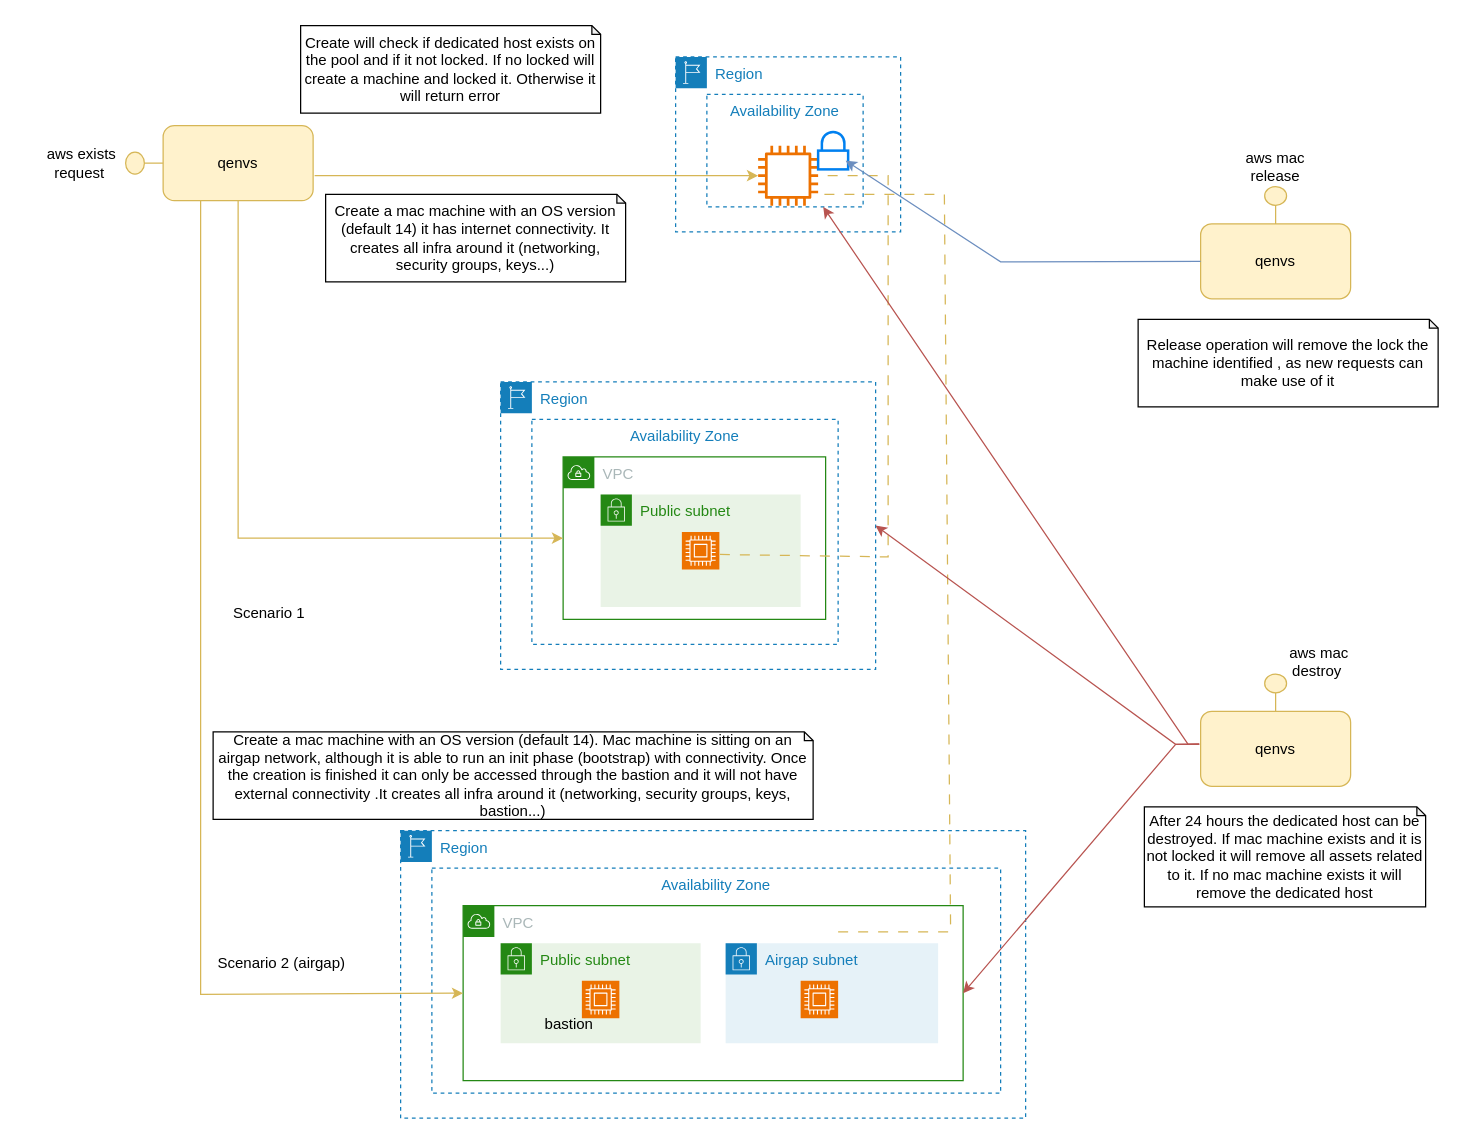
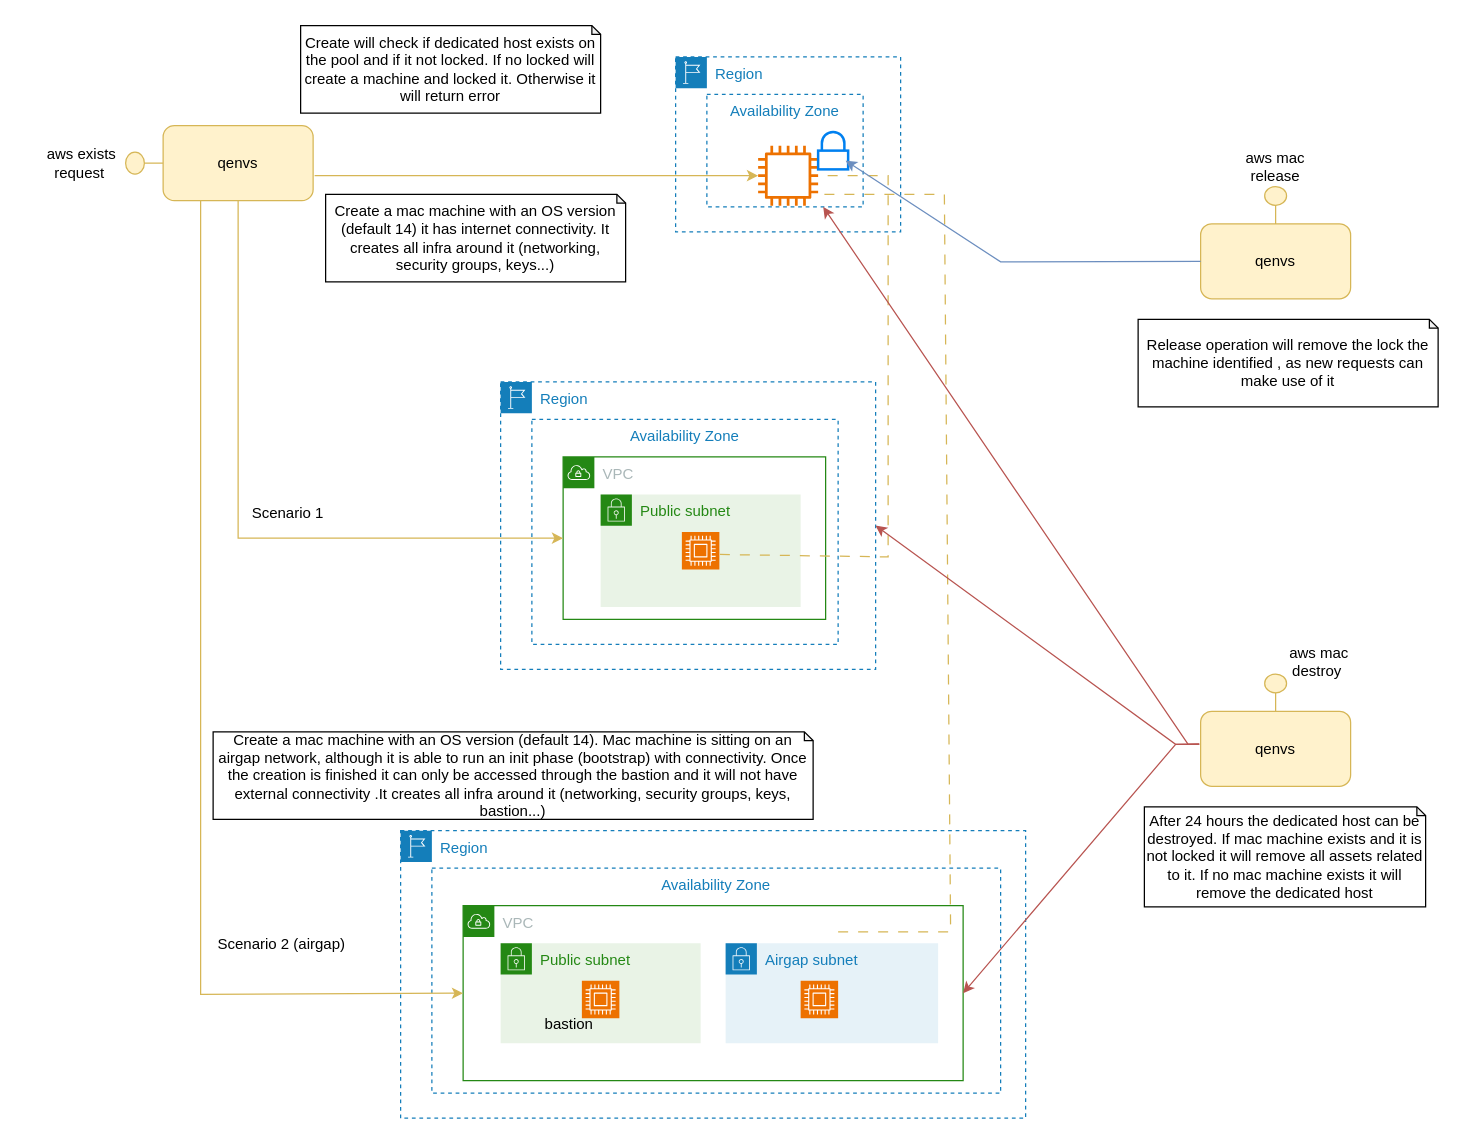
node "Scenario 1": moved (269, 613) -> (288, 513)
node "Scenario 2 (airgap)": moved (282, 963) -> (282, 944)
